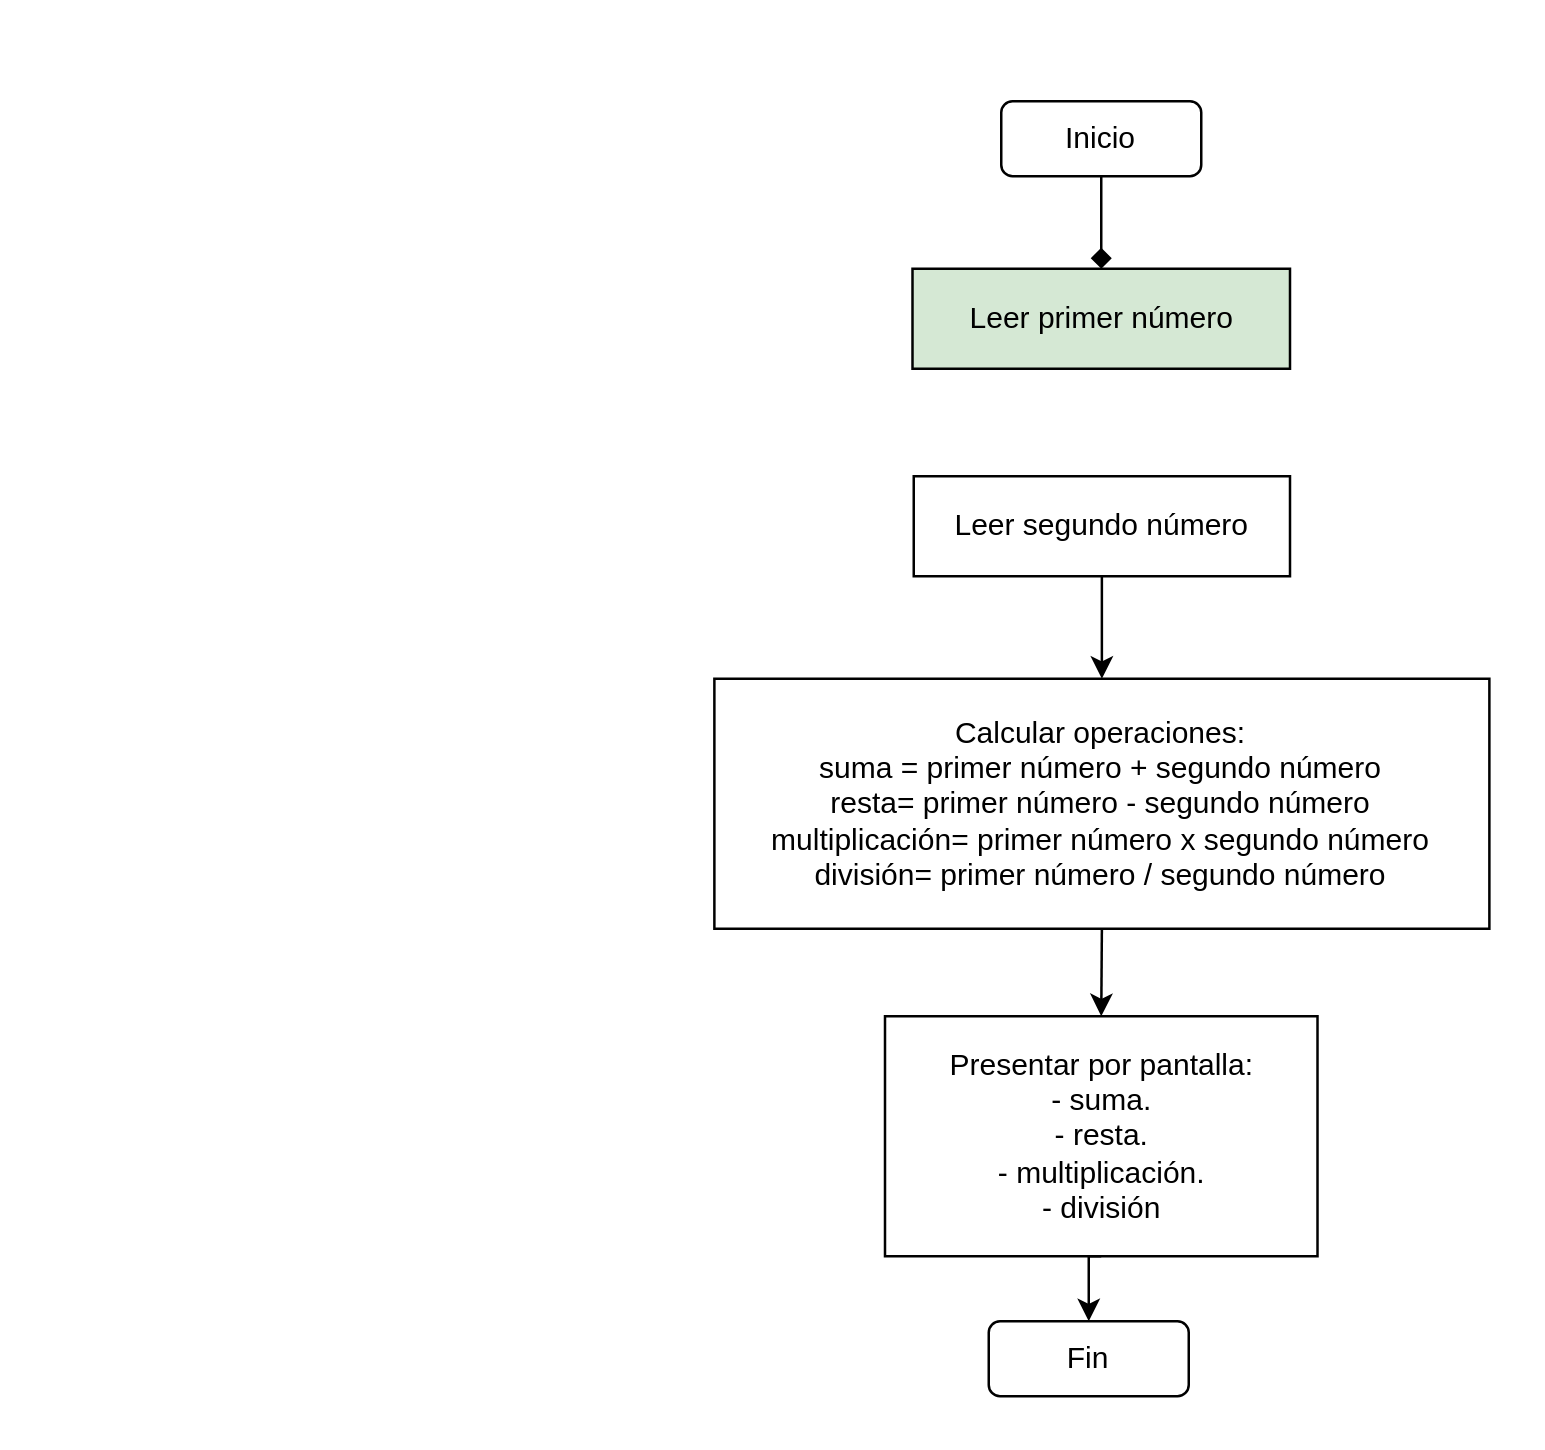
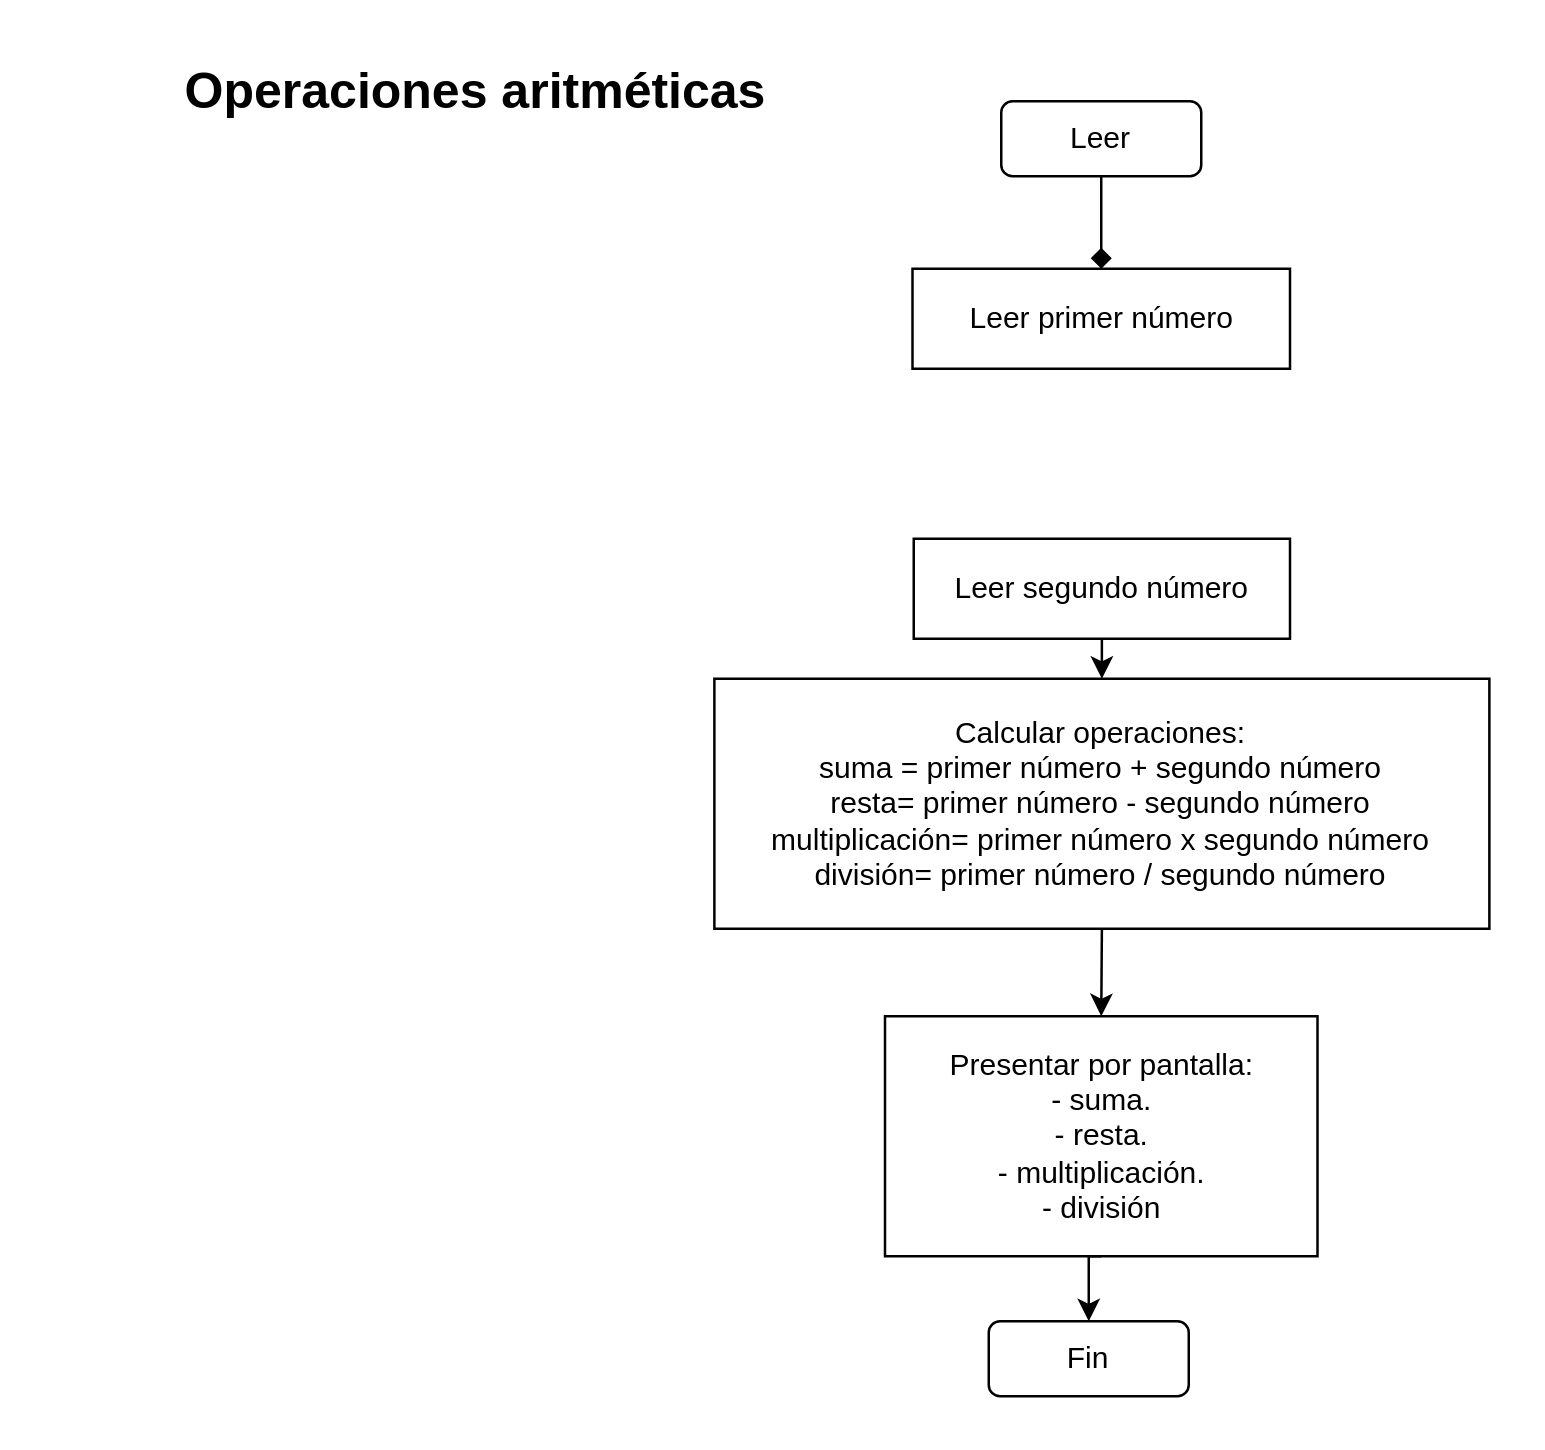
node "Operaciones aritméticas": added
node "Inicio": label "Inicio" -> "Leer"
node "Leer primer número": fillcolor #d5e8d4 -> #ffffff
node "Leer segundo número": moved (1102, 526) -> (1102, 589)
